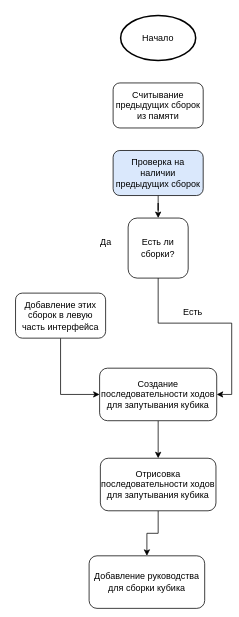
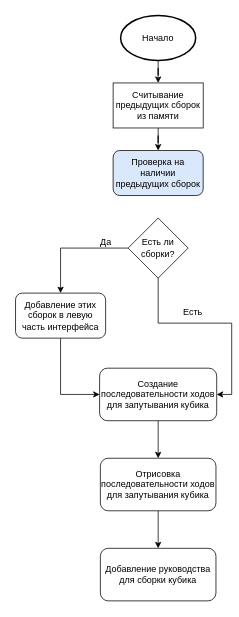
edge "Начало" -> "Считывание предыдущих сборок из памяти": added
node "Считывание предыдущих сборок из памяти": shape rounded rectangle -> rectangle
edge "Считывание предыдущих сборок из памяти" -> "Проверка на наличии предыдущих сборок": added
edge "Проверка на наличии предыдущих сборок" -> "Есть ли сборки?": removed
node "Есть ли сборки?": shape rounded rectangle -> diamond
edge "Есть ли сборки?" -> "Добавление этих сборок в левую часть интерфейса": added
node "Добавление руководства для сборки кубика": moved (147, 582) -> (158, 574)
